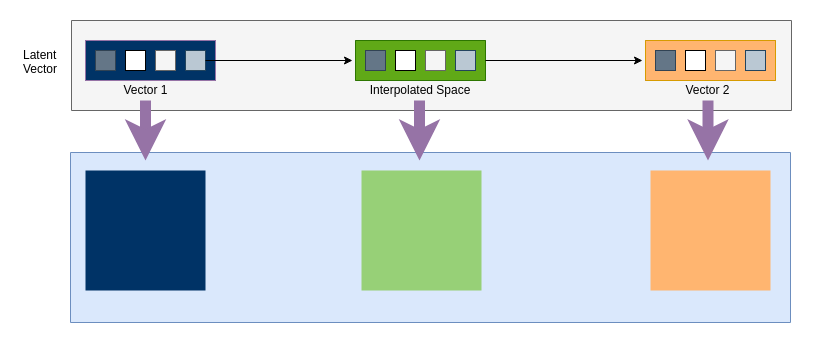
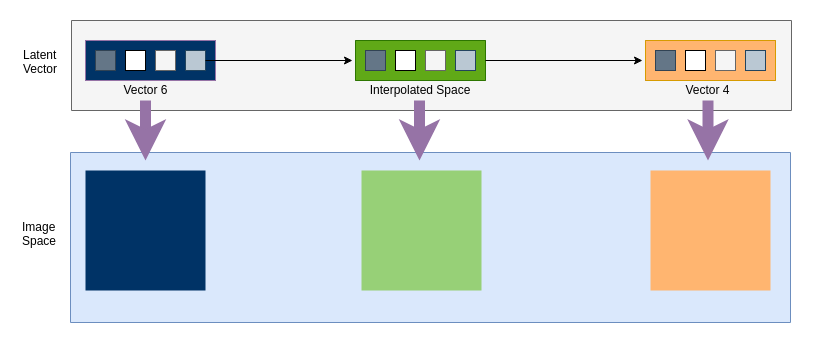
node "Vector 1": label "Vector 1" -> "Vector 6"
node "Vector 2": label "Vector 2" -> "Vector 4"
node "Image Space": added
